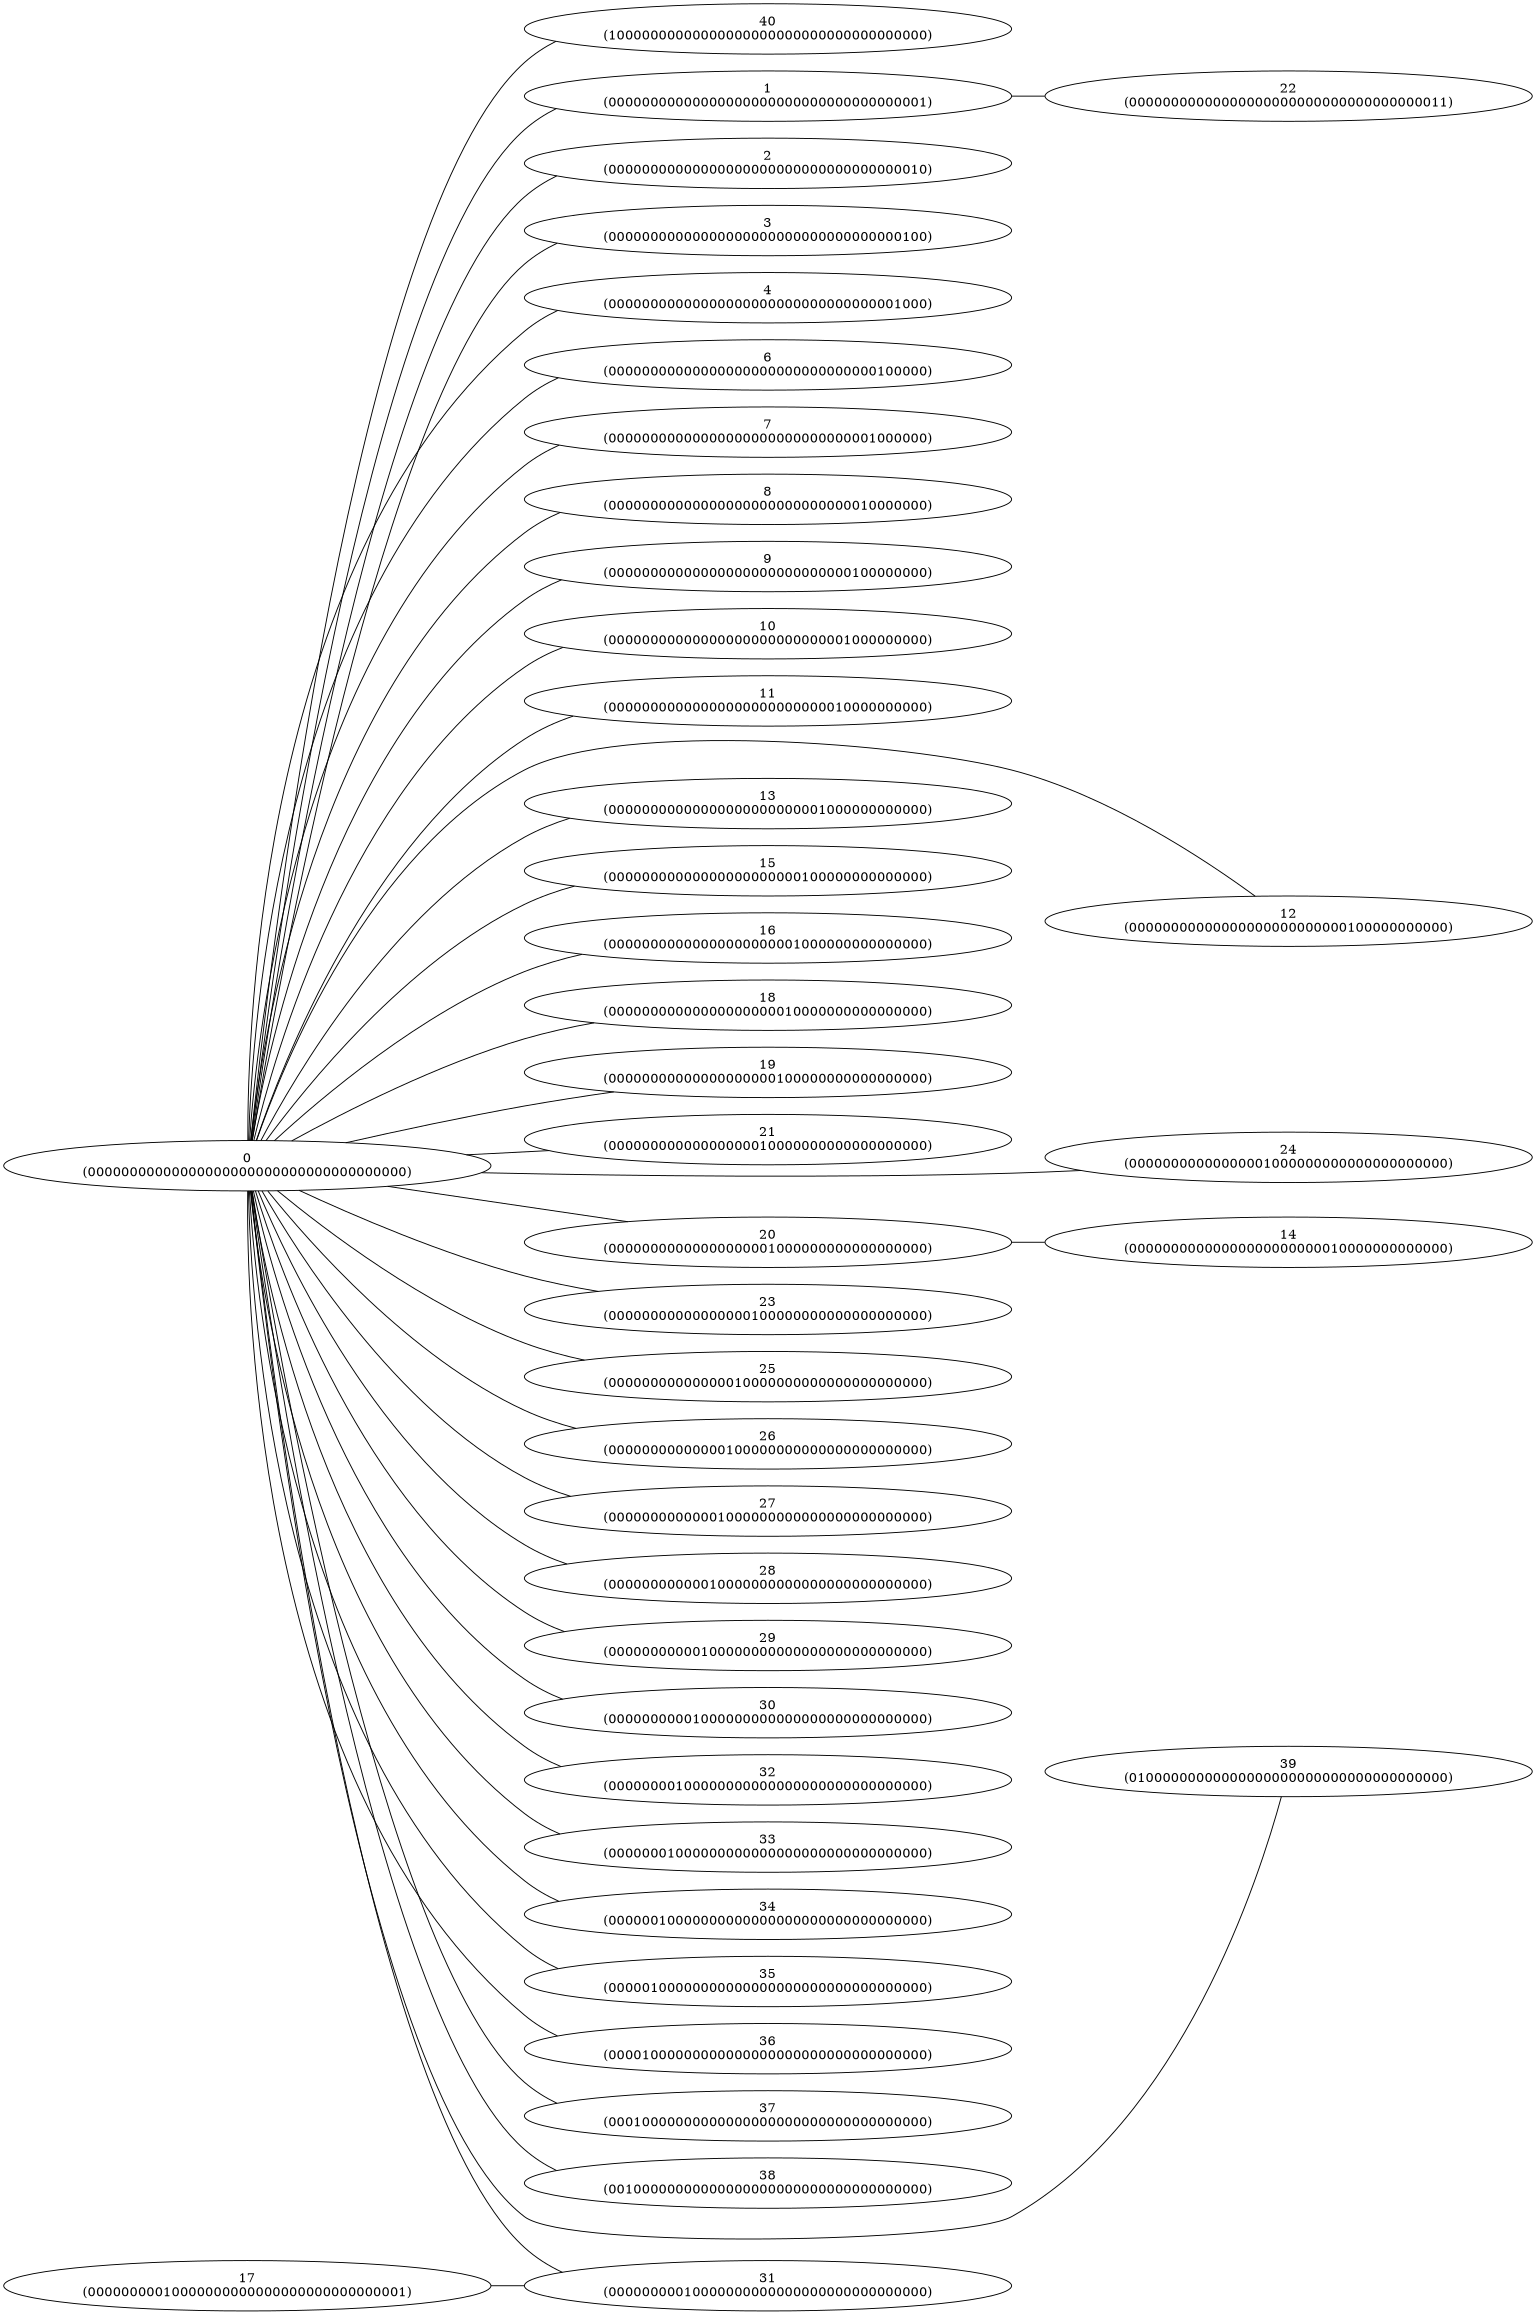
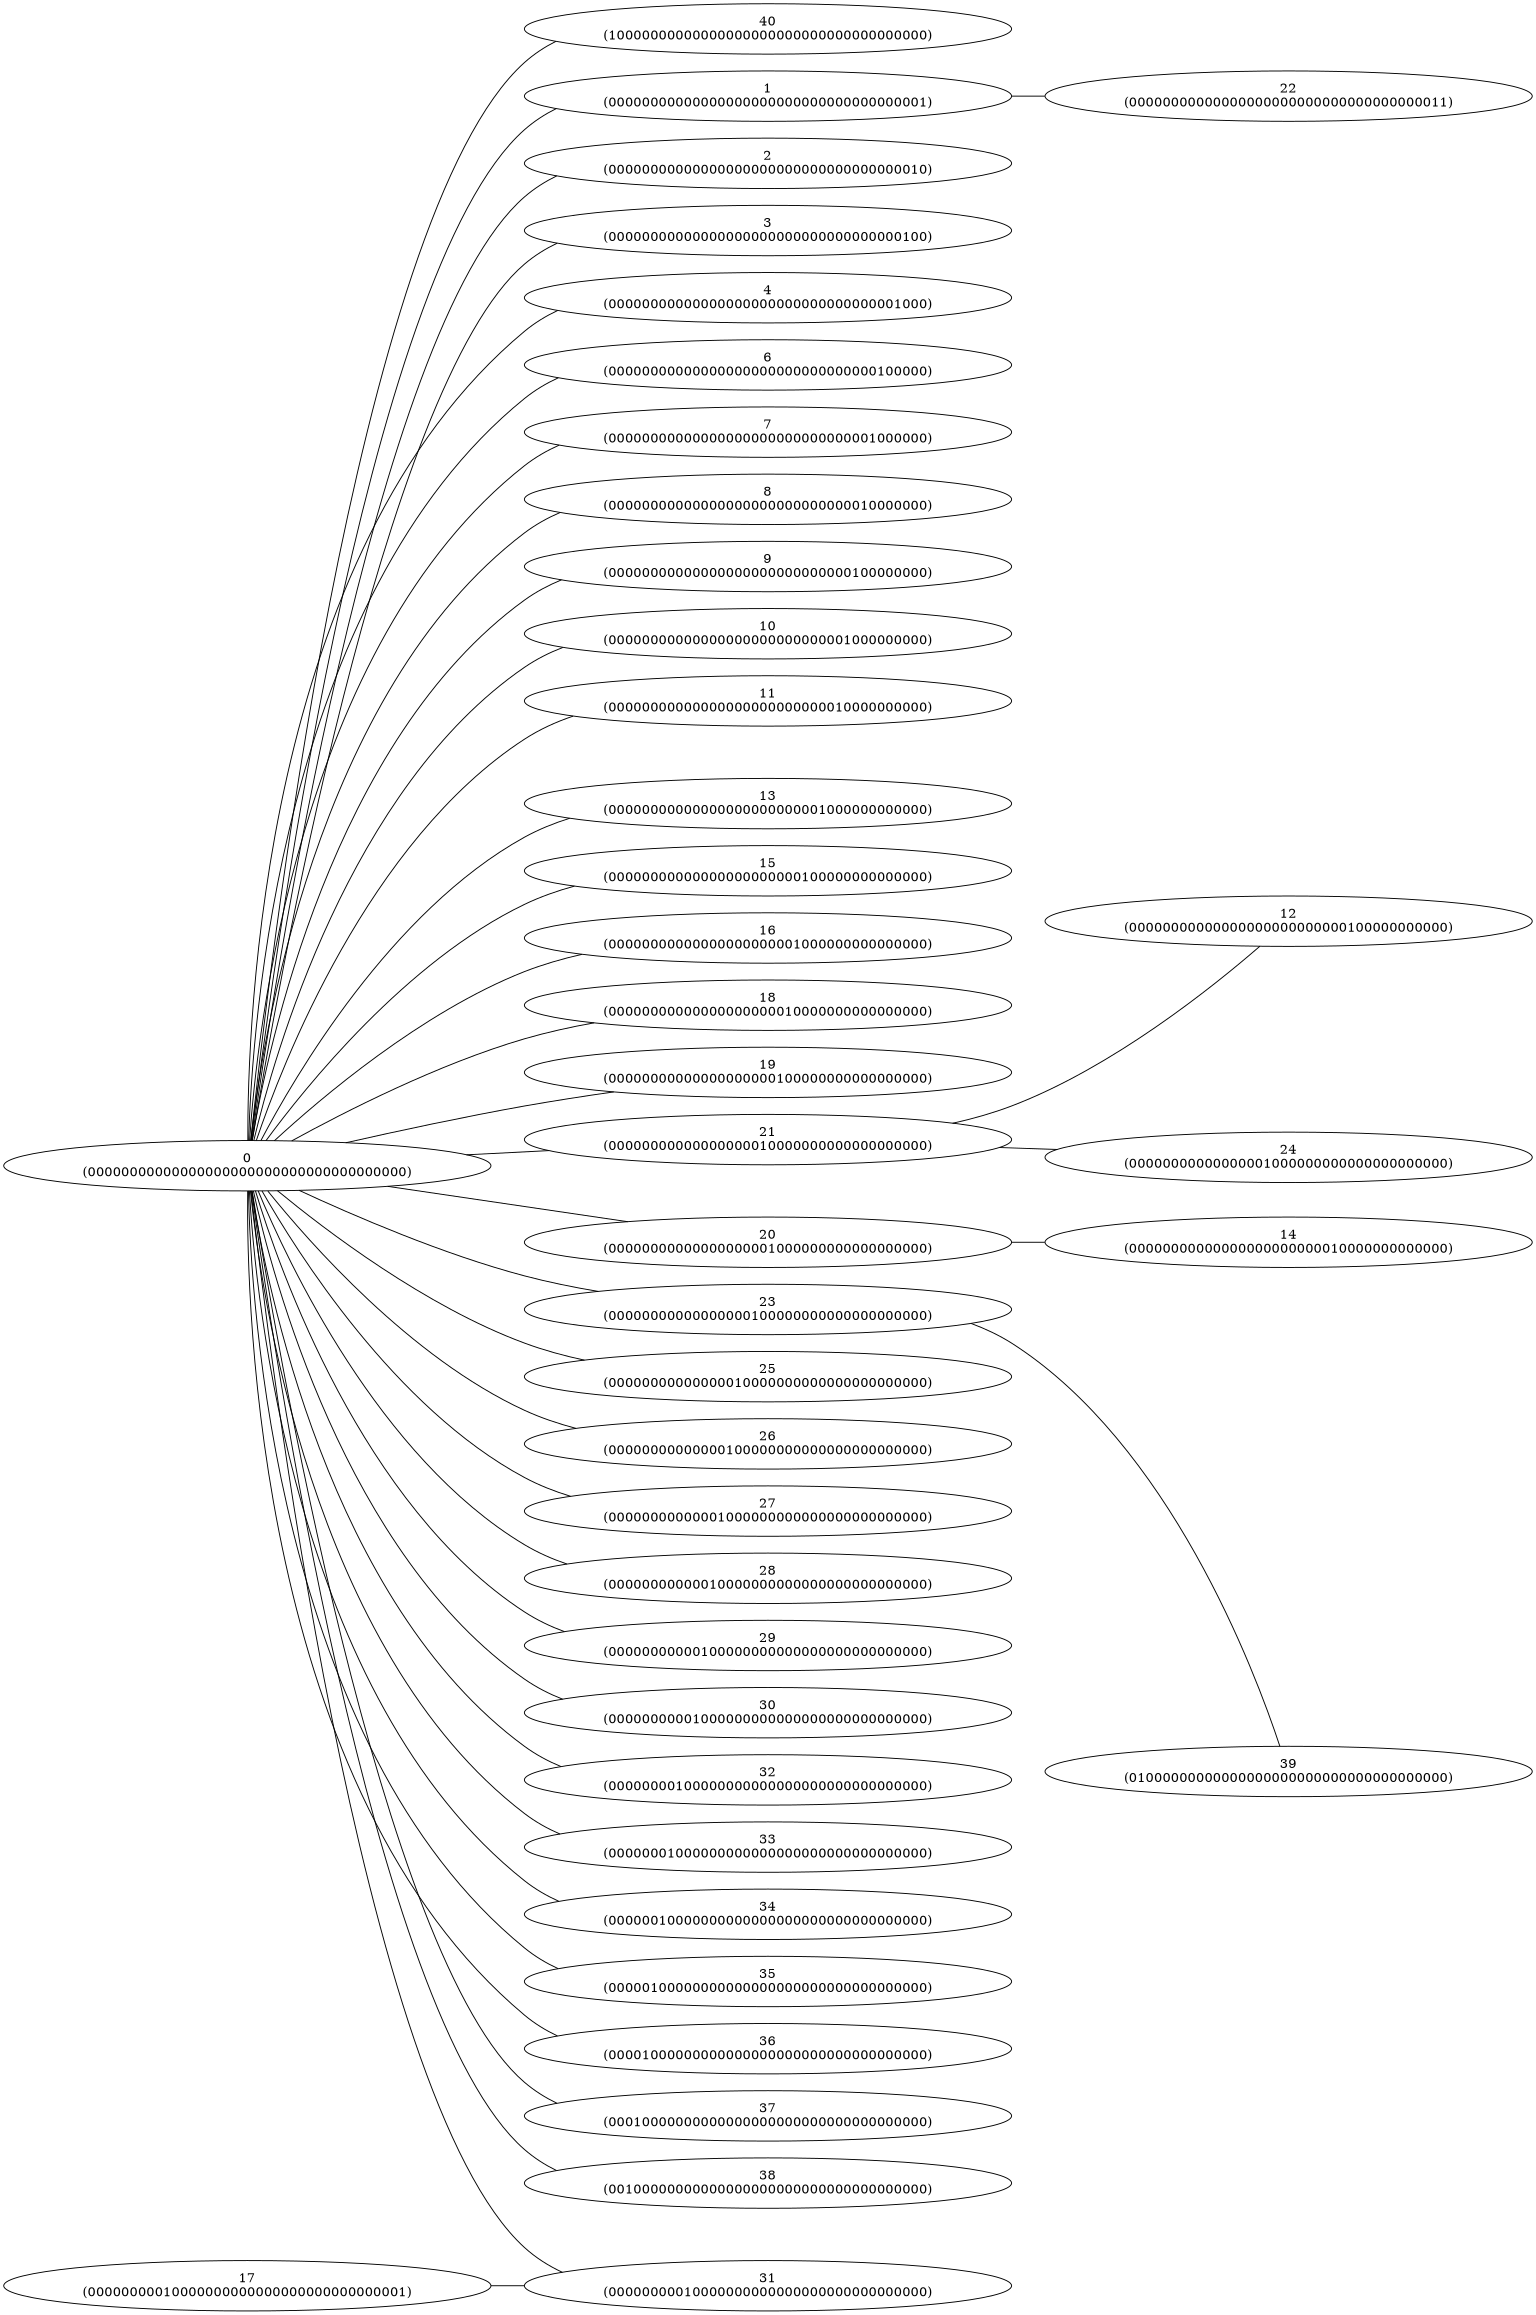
edge "12 (00000000000000000000000000100000000000)" -- "0 (00000000000000000000000000000000000000)": now "12 (00000000000000000000000000100000000000)" -- "21 (00000000000000000010000000000000000000)"
edge "24 (00000000000000001000000000000000000000)" -- "0 (00000000000000000000000000000000000000)": now "24 (00000000000000001000000000000000000000)" -- "21 (00000000000000000010000000000000000000)"
edge "0 (00000000000000000000000000000000000000)" -- "39 (01000000000000000000000000000000000000)": now "23 (00000000000000000100000000000000000000)" -- "39 (01000000000000000000000000000000000000)"
